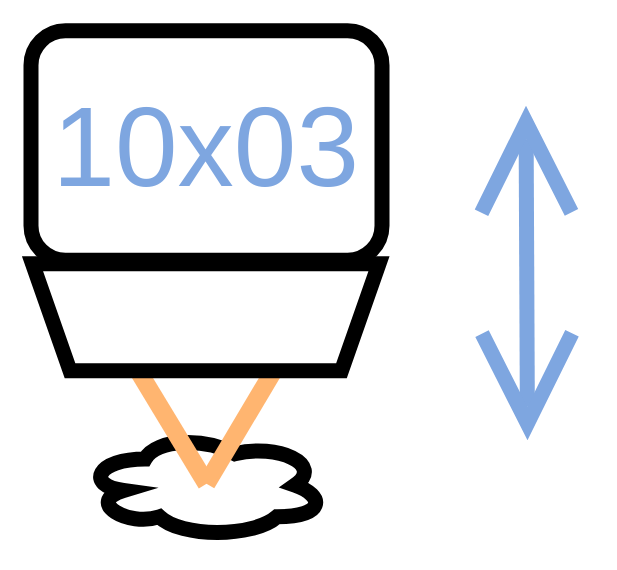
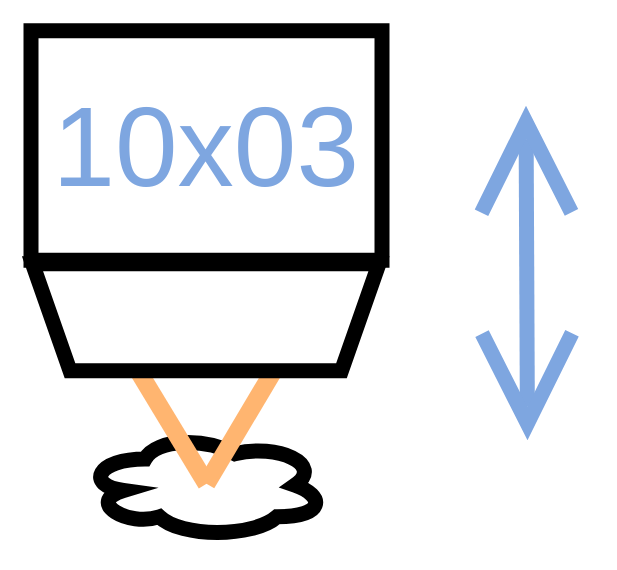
node "10x03": shape rounded rectangle -> rectangle
